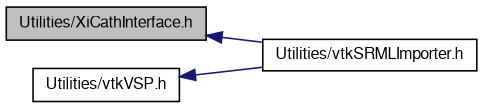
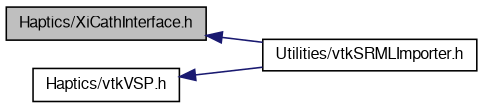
node "Utilities/XiCathInterface.h": label "Utilities/XiCathInterface.h" -> "Haptics/XiCathInterface.h"
node "Utilities/vtkVSP.h": label "Utilities/vtkVSP.h" -> "Haptics/vtkVSP.h"
